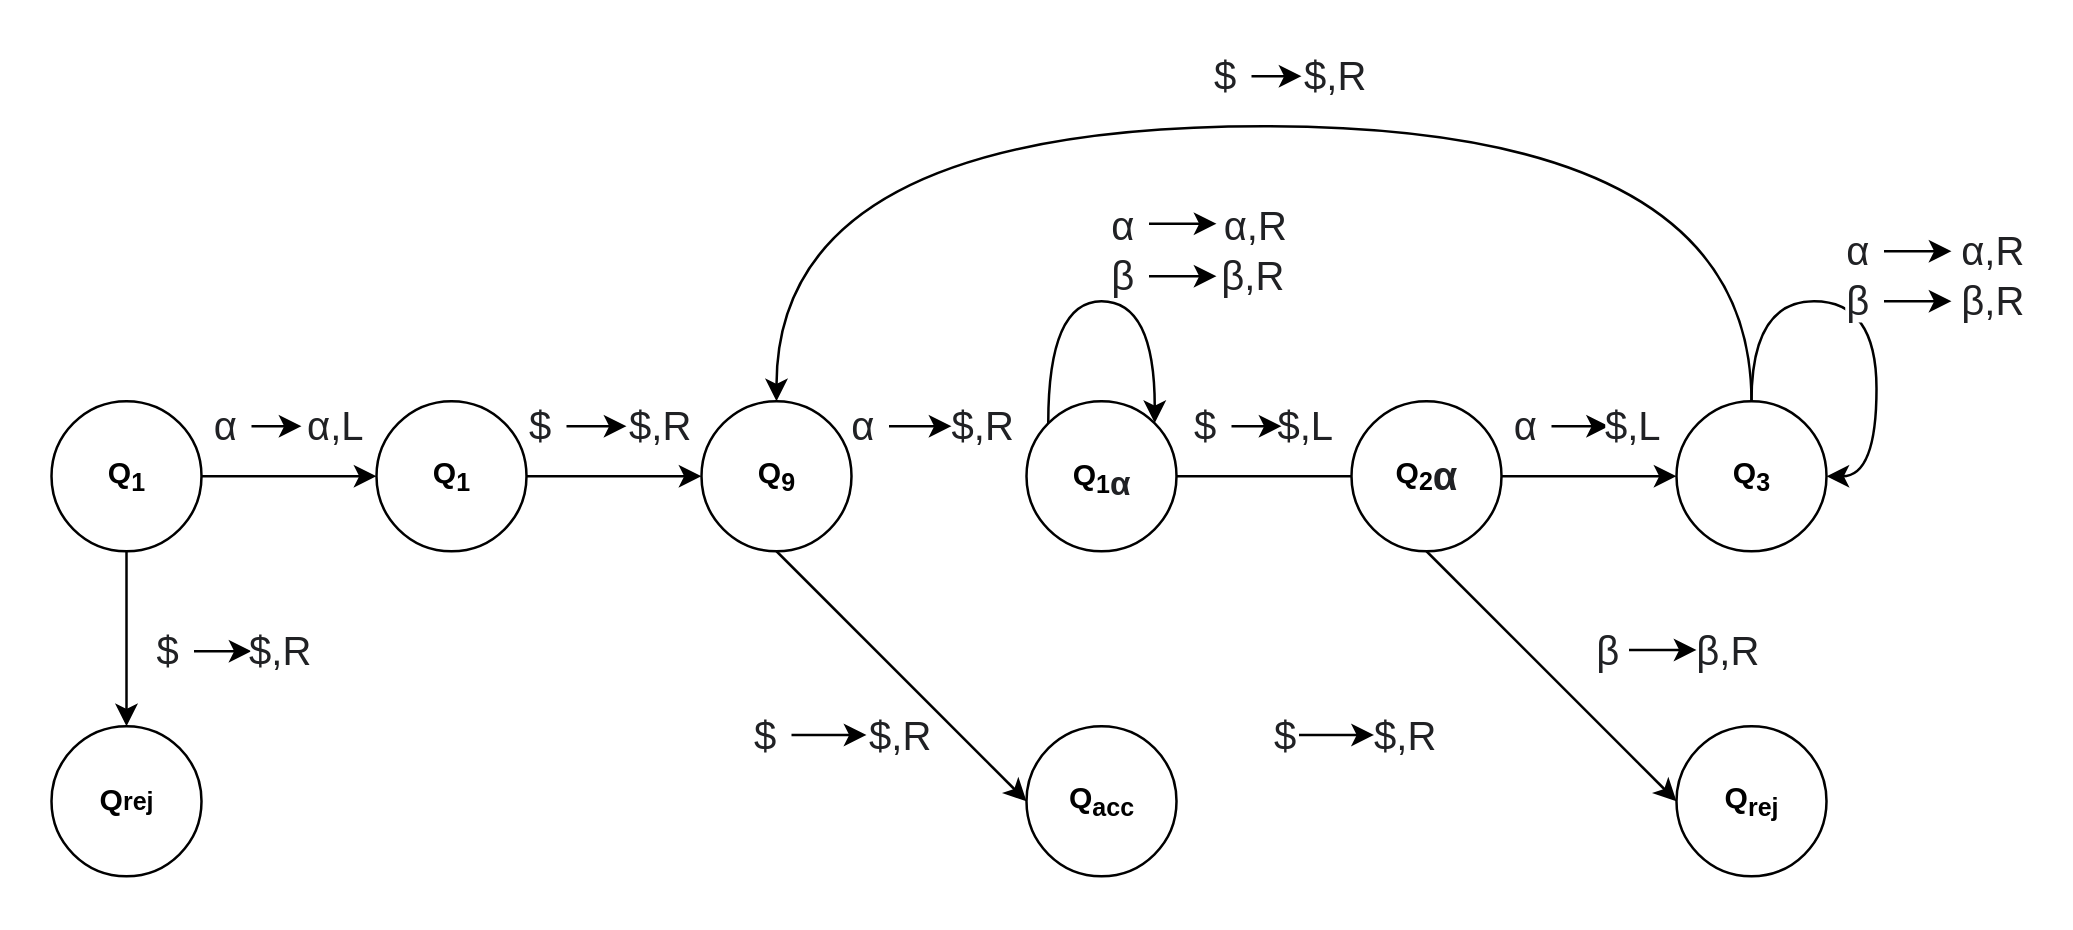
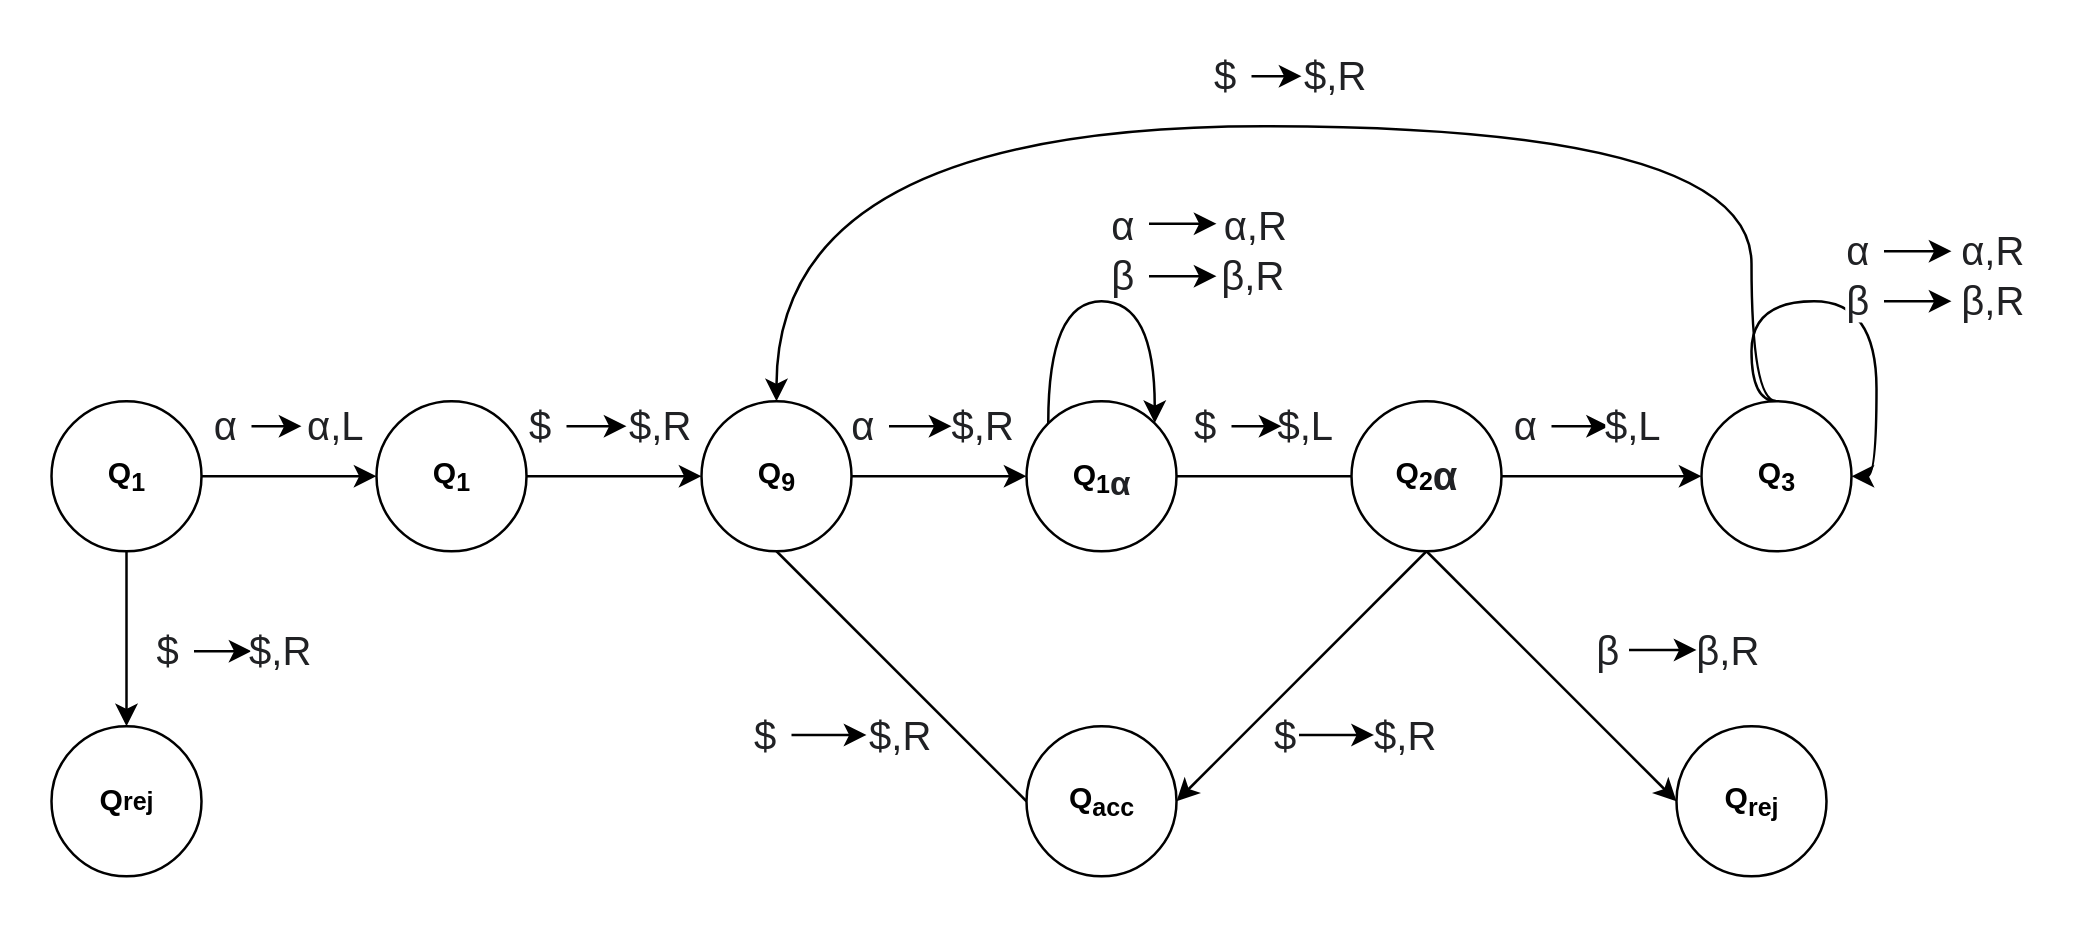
edge "Q9" -> "Q1α": added
node "Q3": moved (1751, 476) -> (1776, 476)
edge "Q2α" -> "Qacc": added
edge "Q9" -> "Qacc": arrowhead classic -> none
